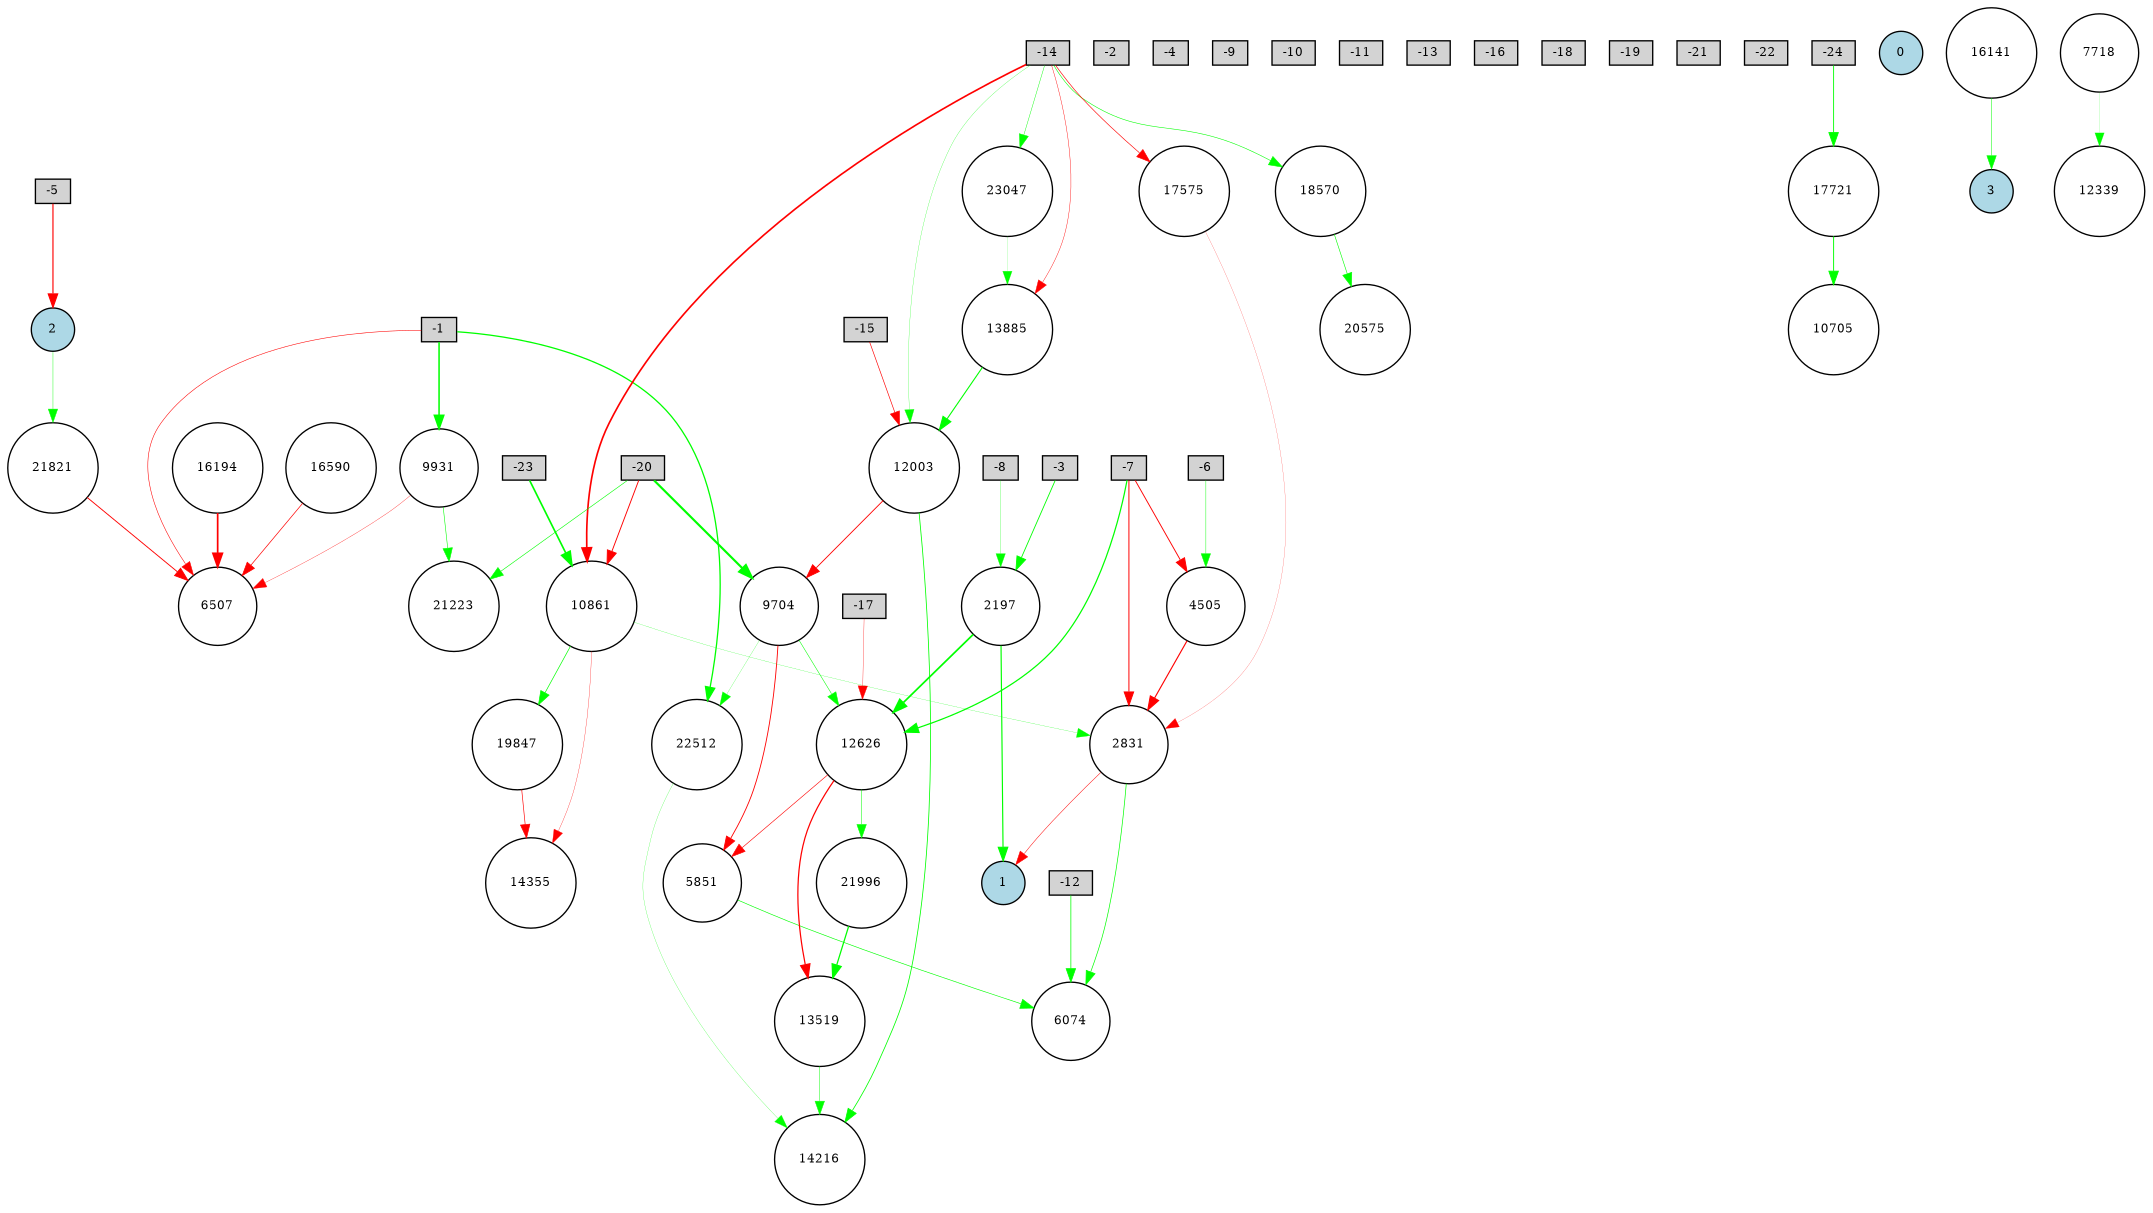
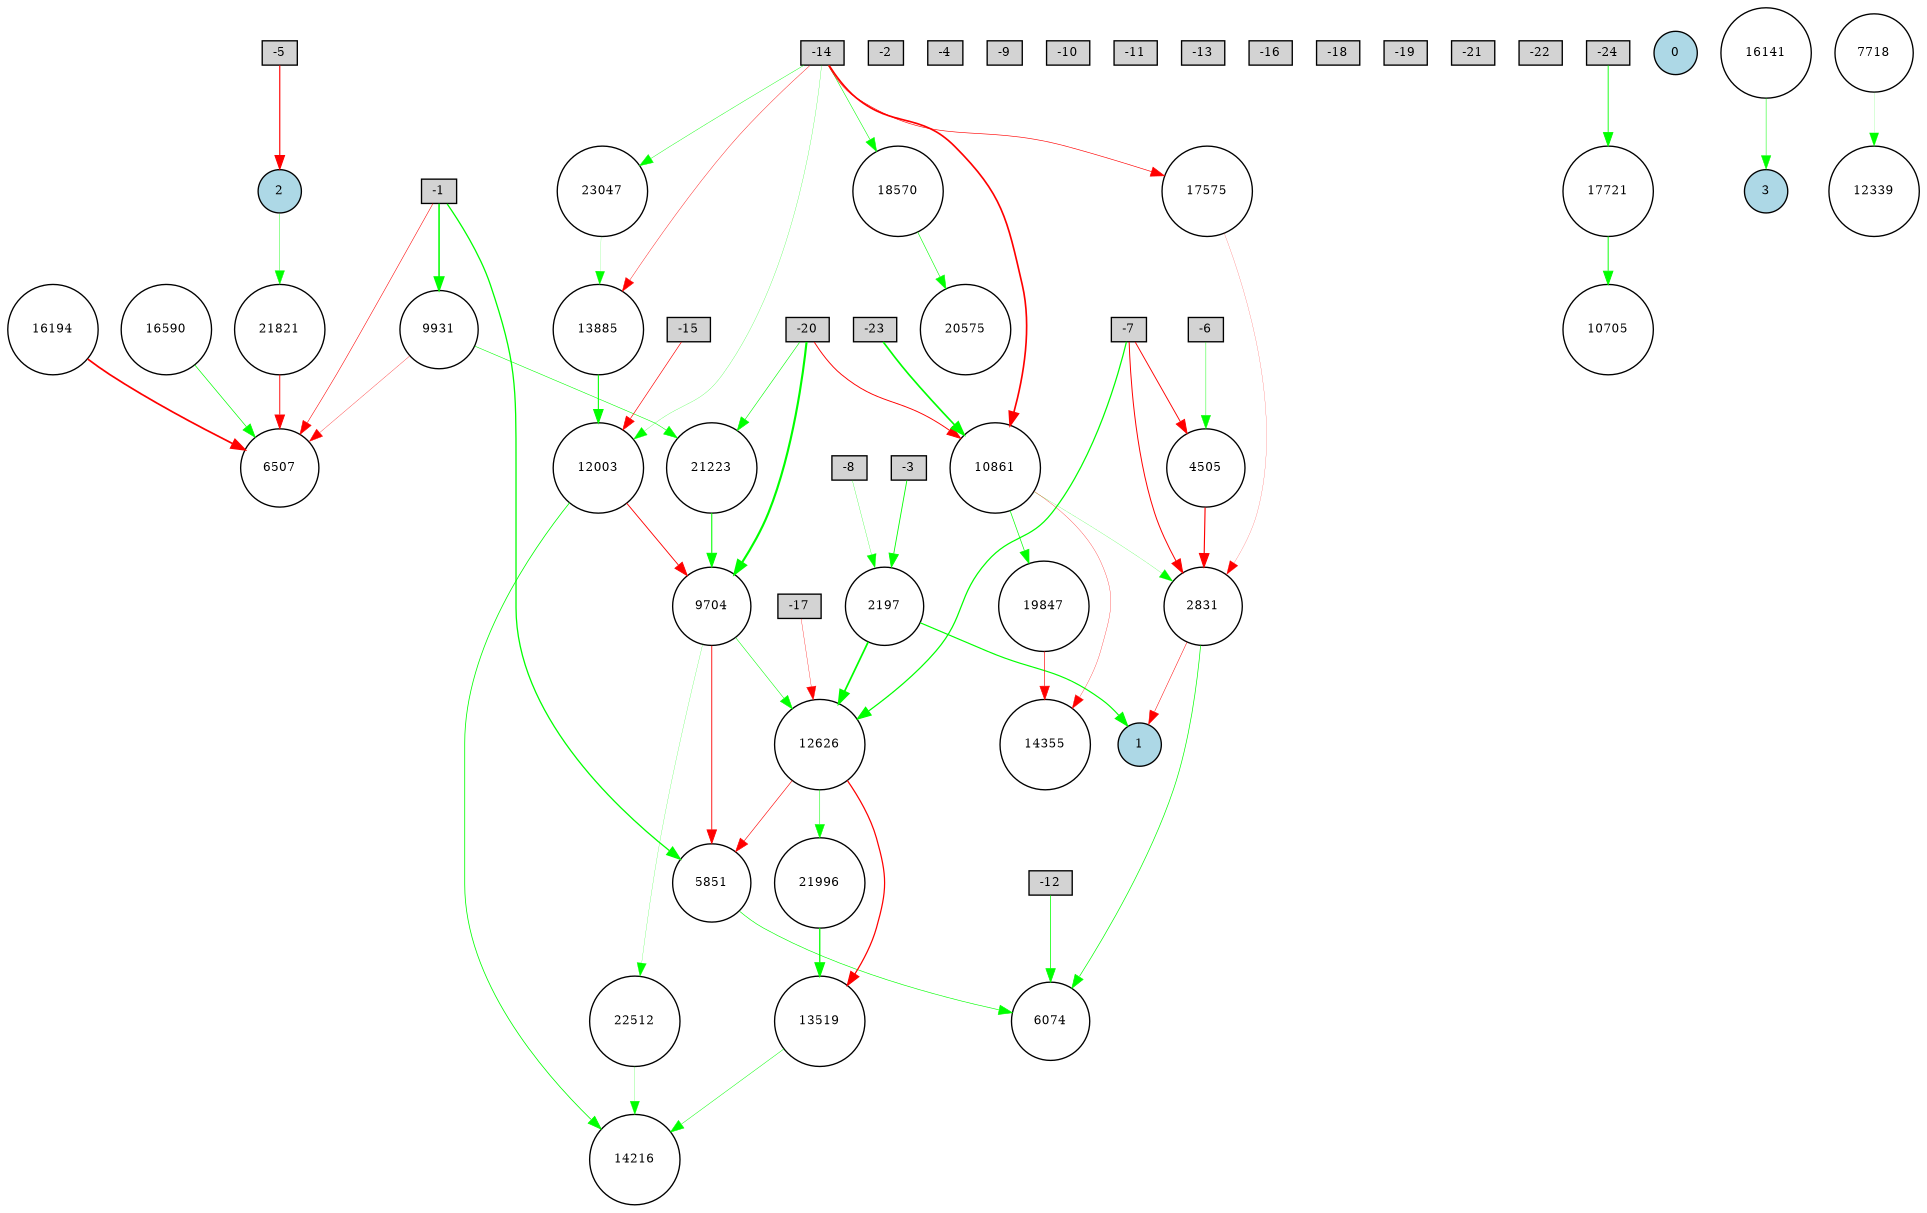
edge "-1" -> "22512": now "-1" -> "5851"
edge "21223" -> "9704": added
edge "16590" -> "6507": color red -> green
